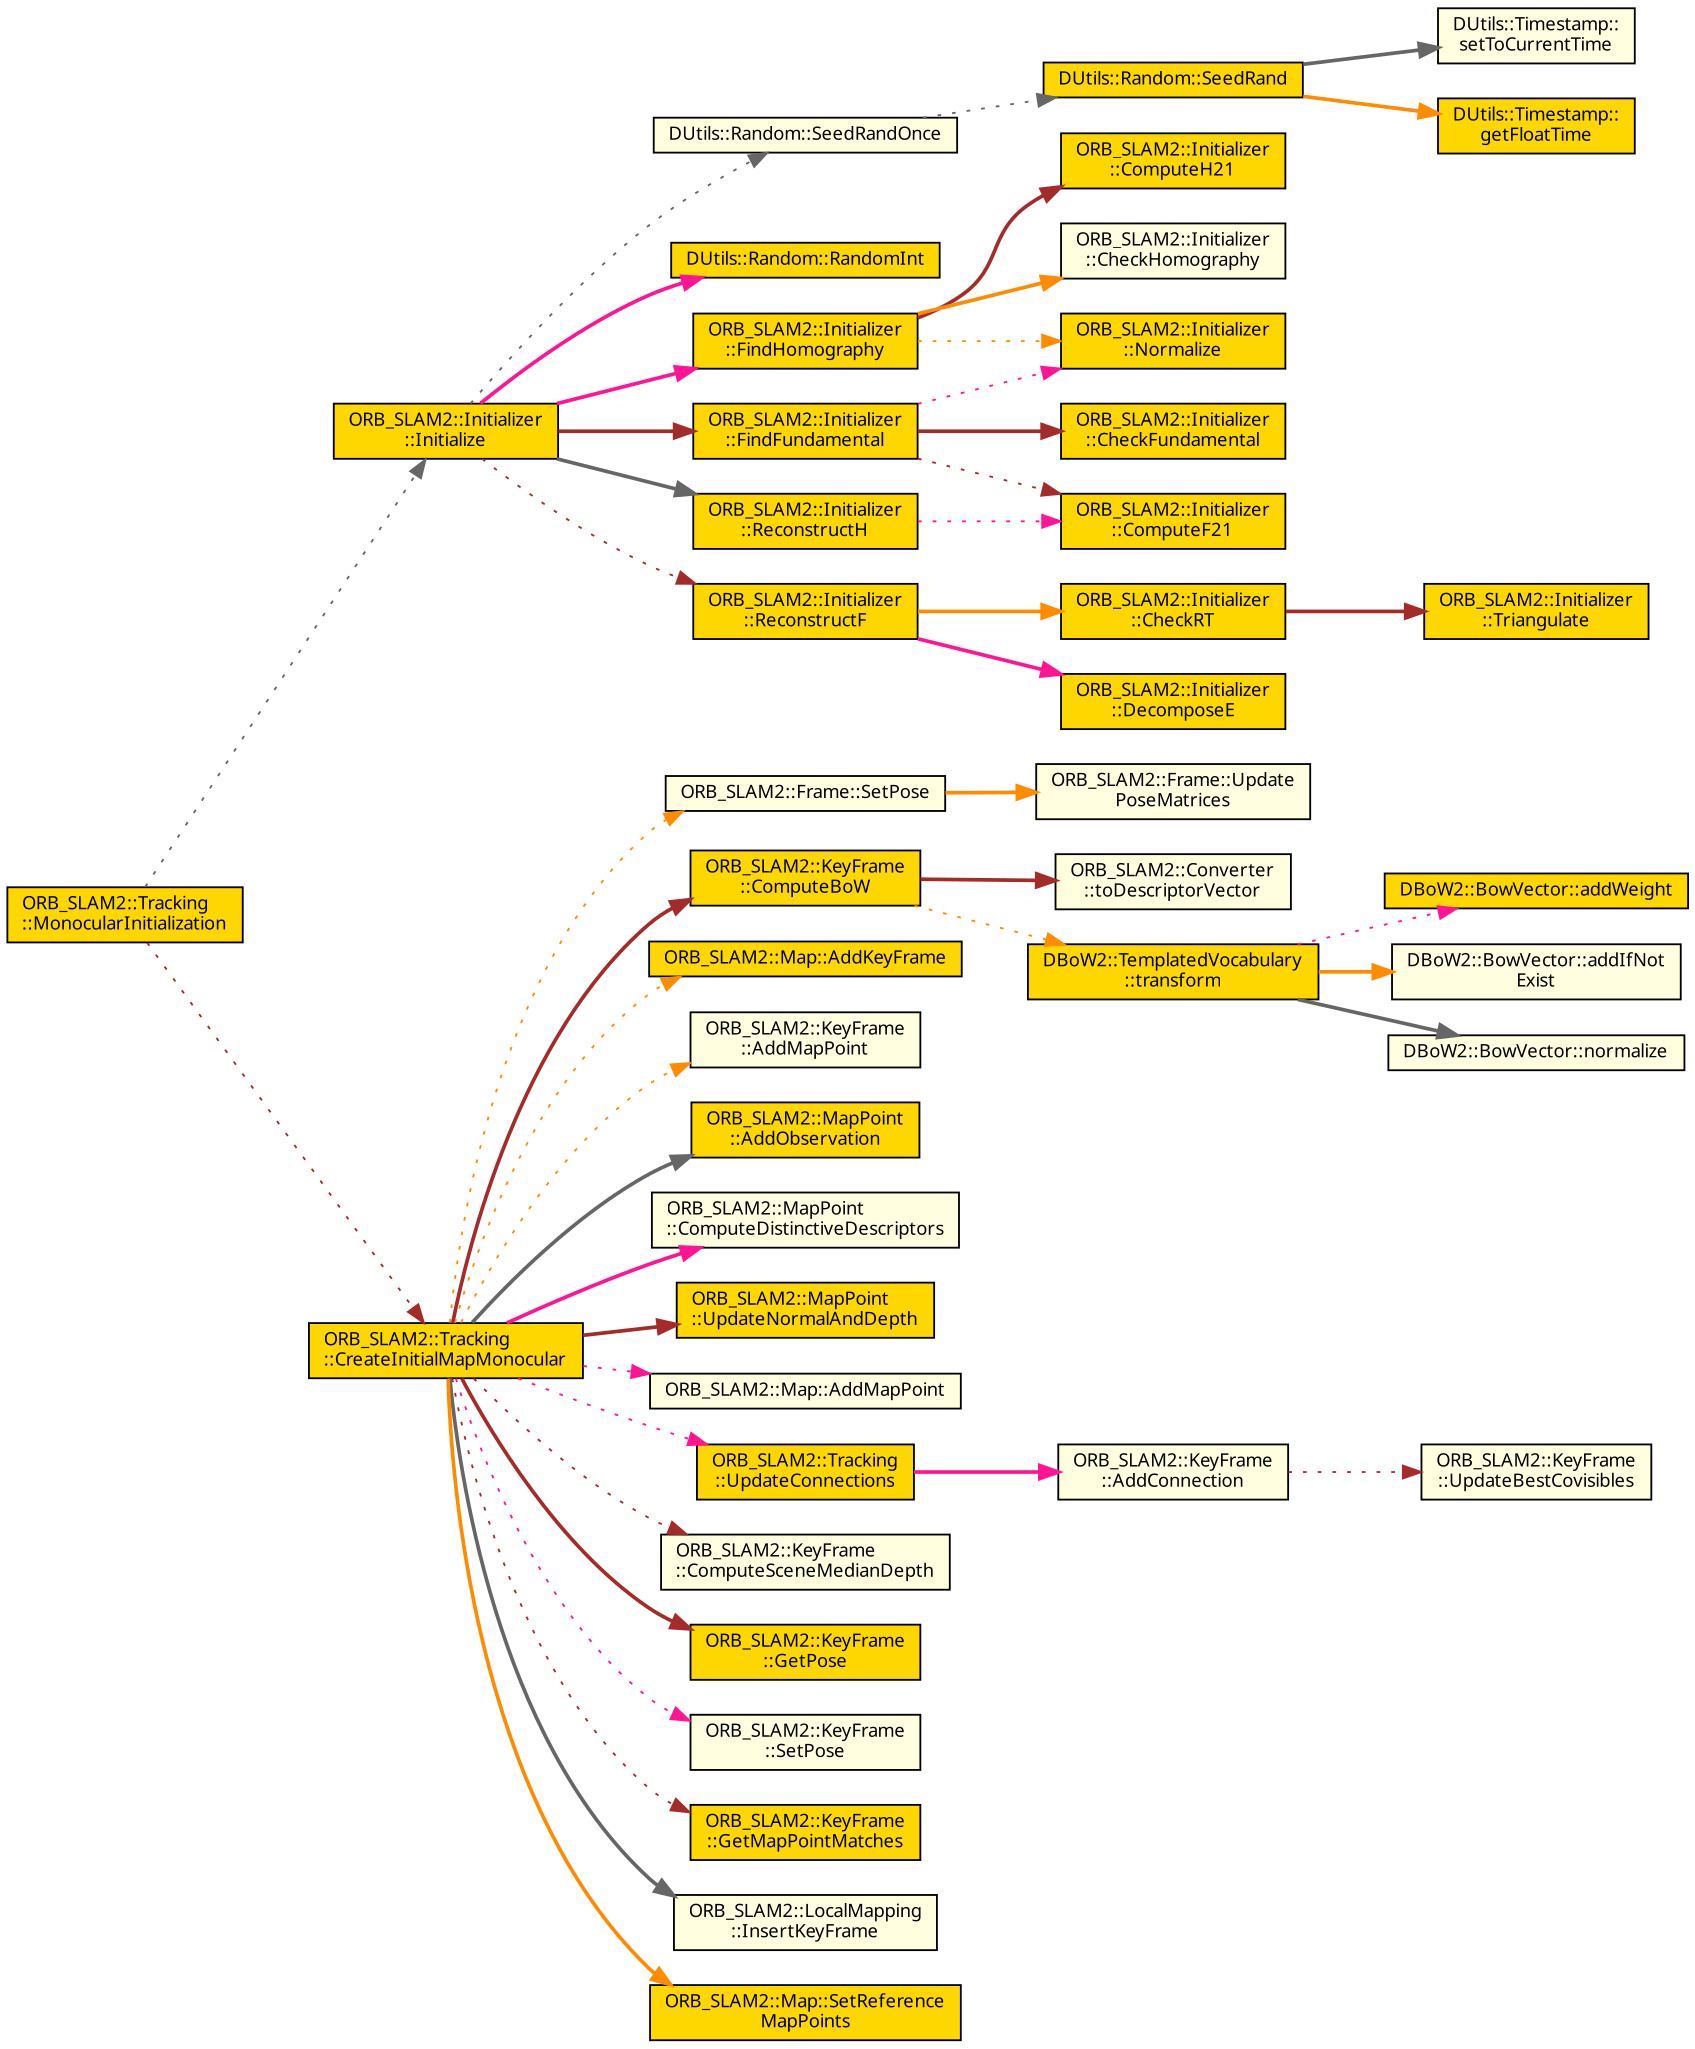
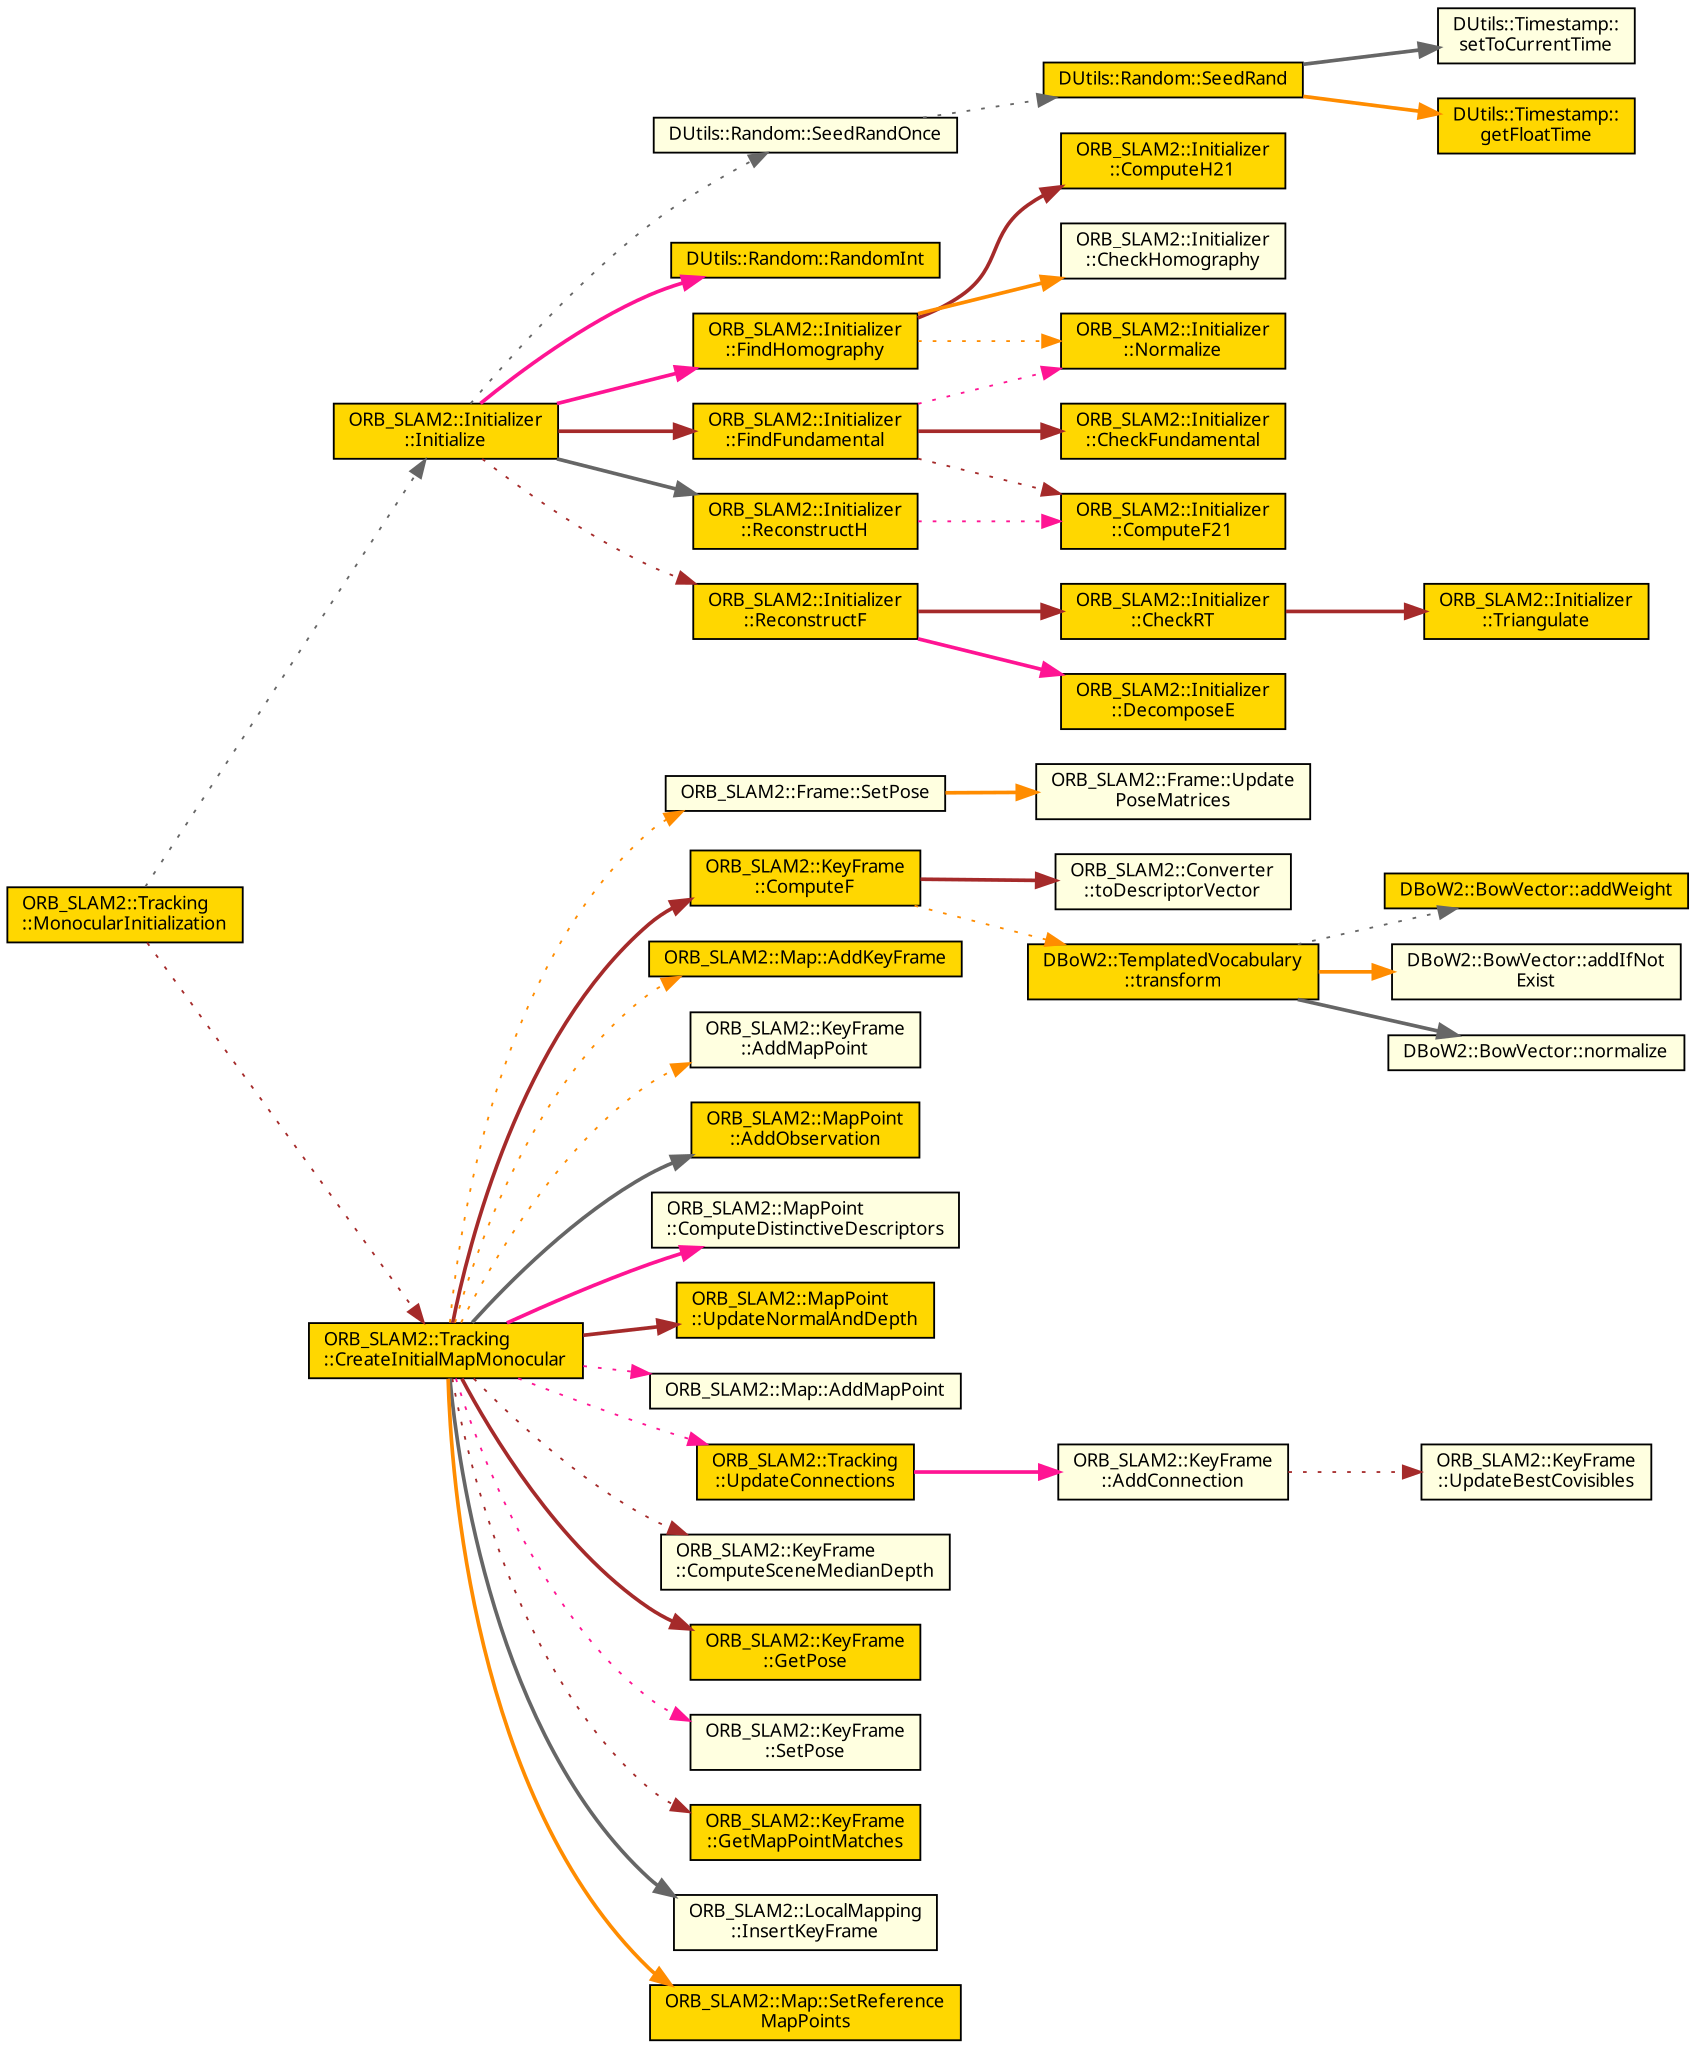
edge "ORB_SLAM2::Initializer ::ReconstructF" -> "ORB_SLAM2::Initializer ::CheckRT": color darkorange -> brown
node "ORB_SLAM2::KeyFrame ::ComputeBoW": label "ORB_SLAM2::KeyFrame ::ComputeBoW" -> "ORB_SLAM2::KeyFrame ::ComputeF"
edge "DBoW2::TemplatedVocabulary ::transform" -> "DBoW2::BowVector::addWeight": color deeppink -> gray40
